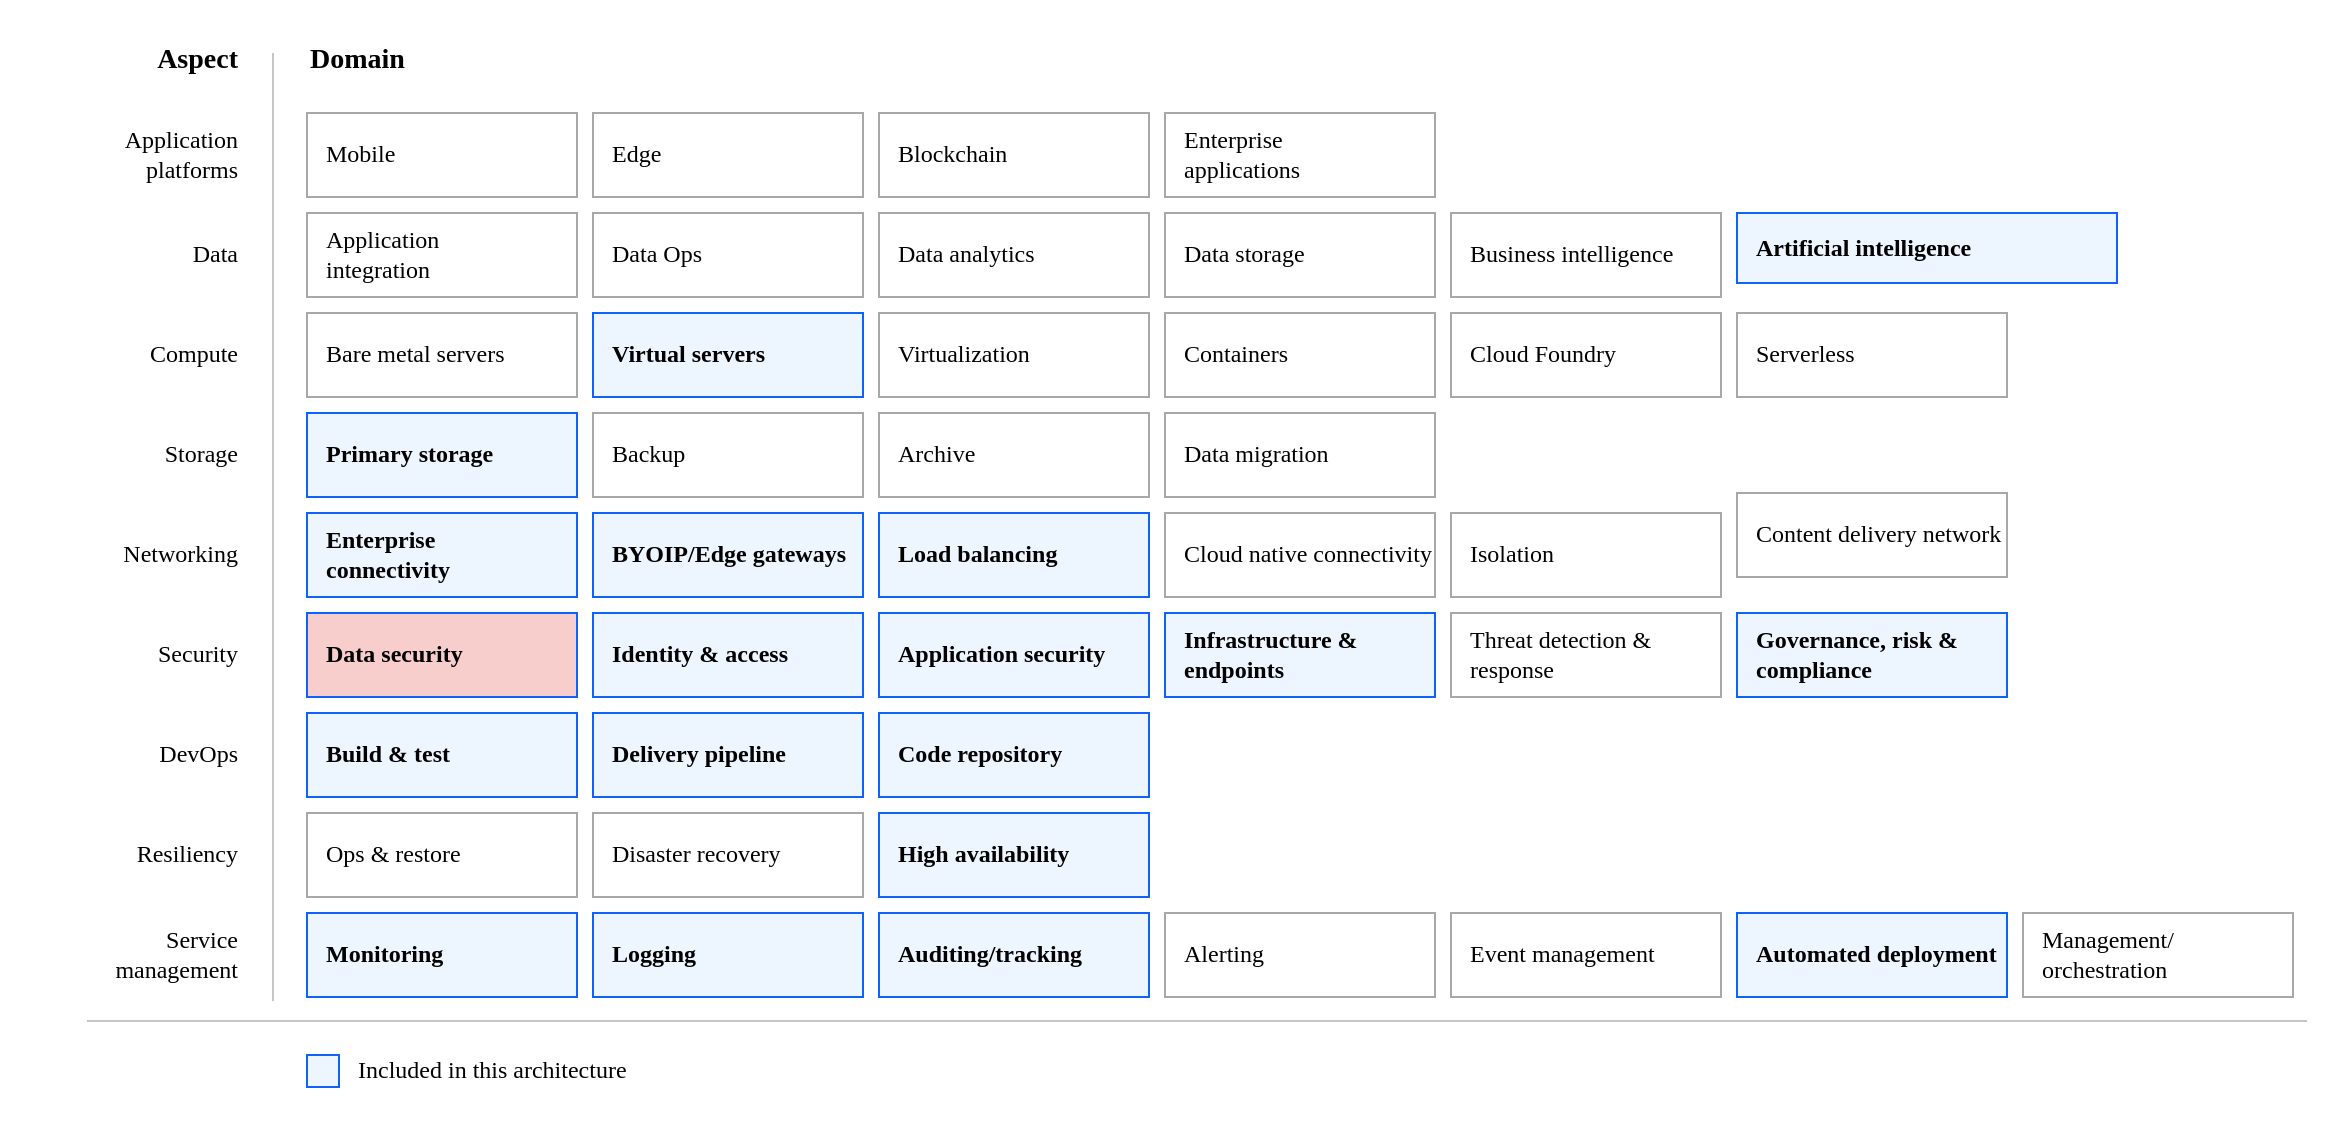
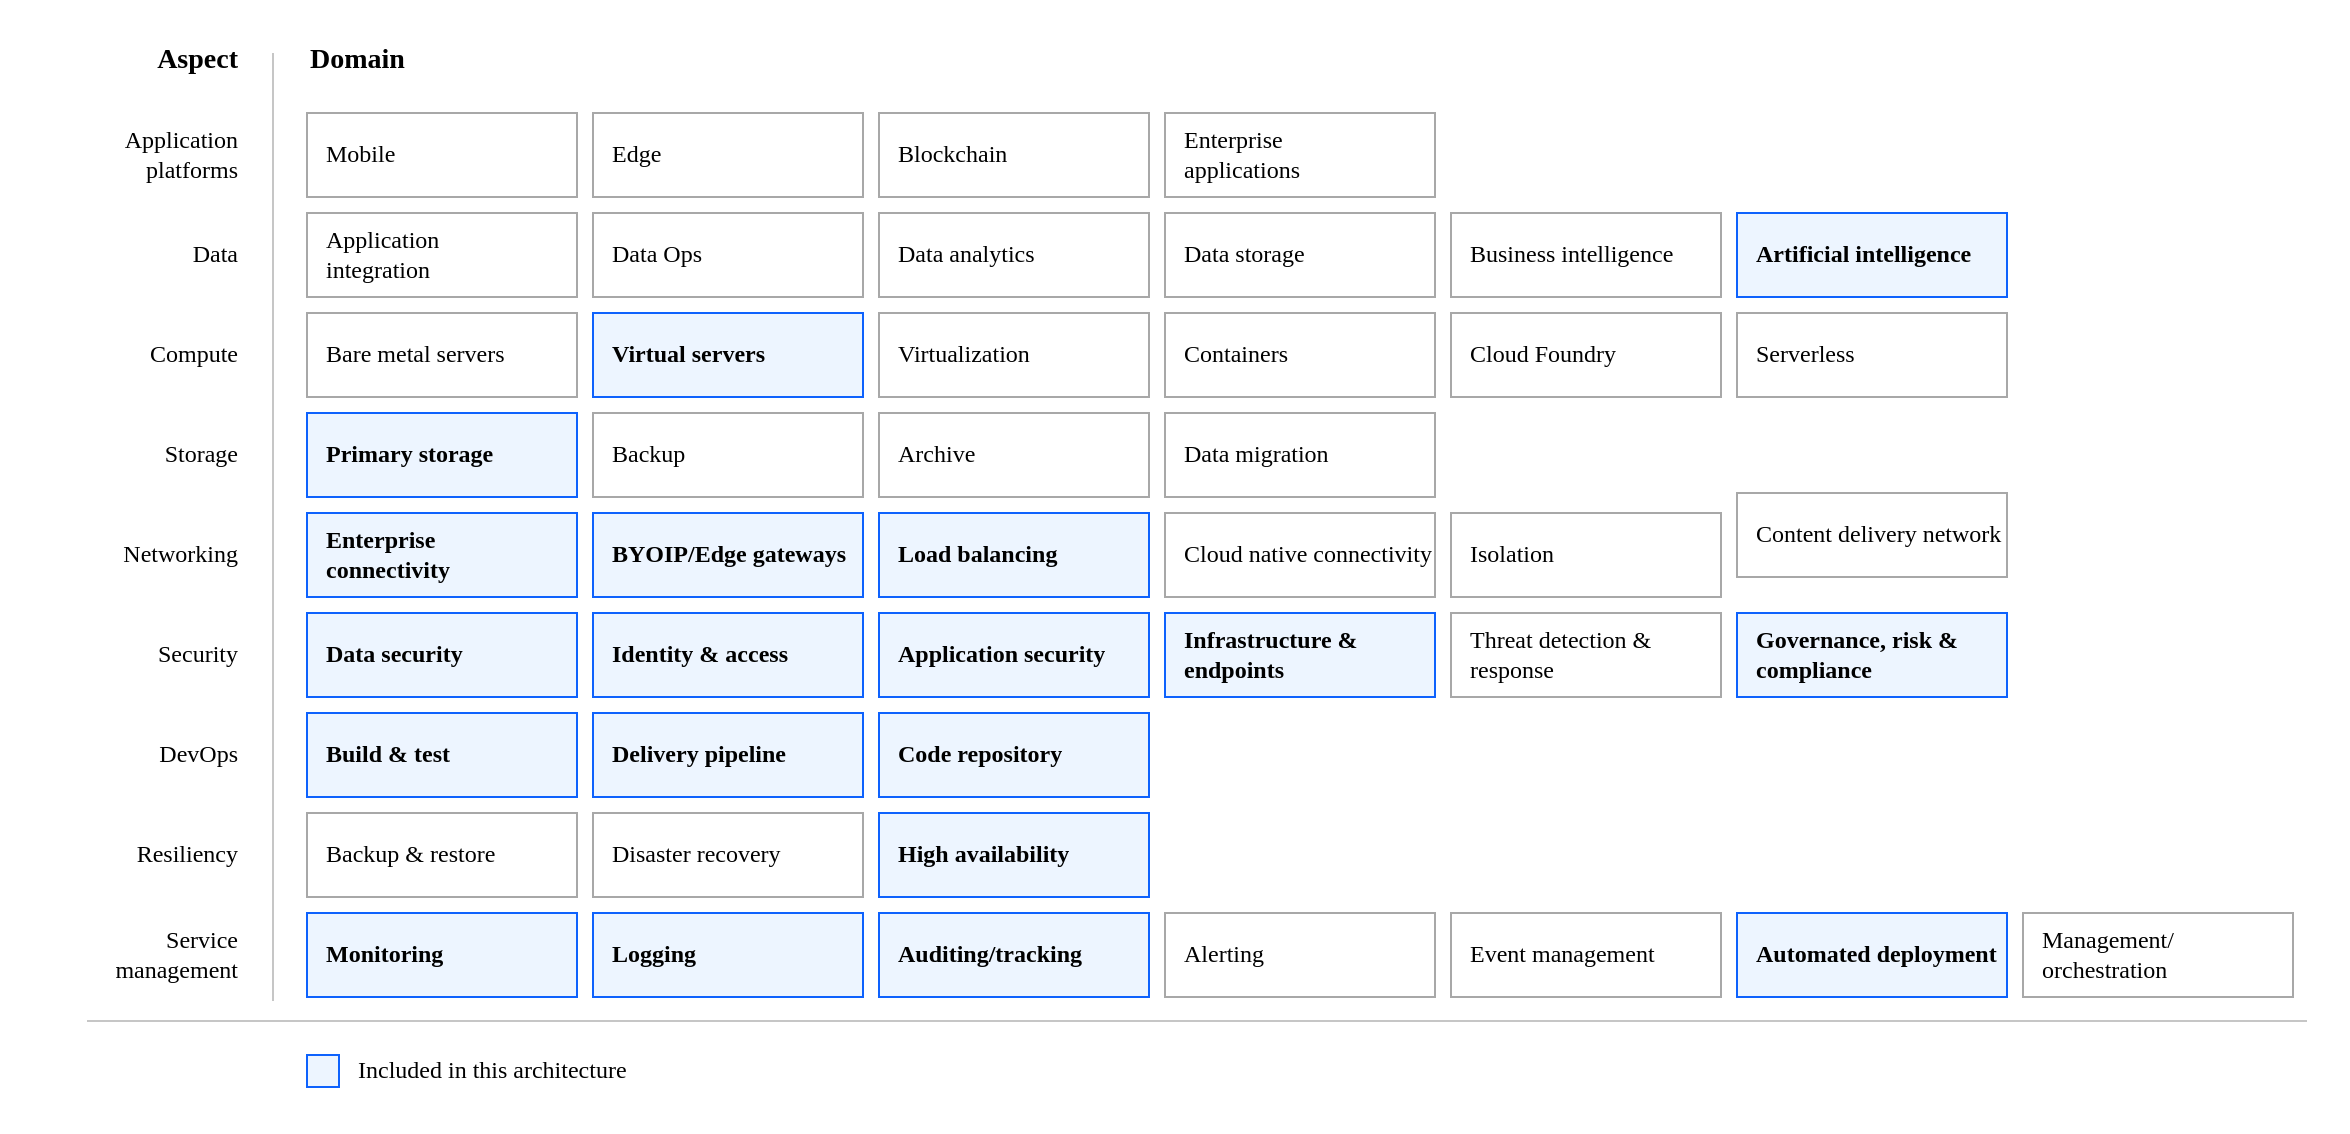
node "Artificial intelligence": size 380x70 -> 270x84
node "Data security": fillcolor #f8cecc -> #edf5ff
node "Ops & restore": label "Ops & restore" -> "Backup & restore"
